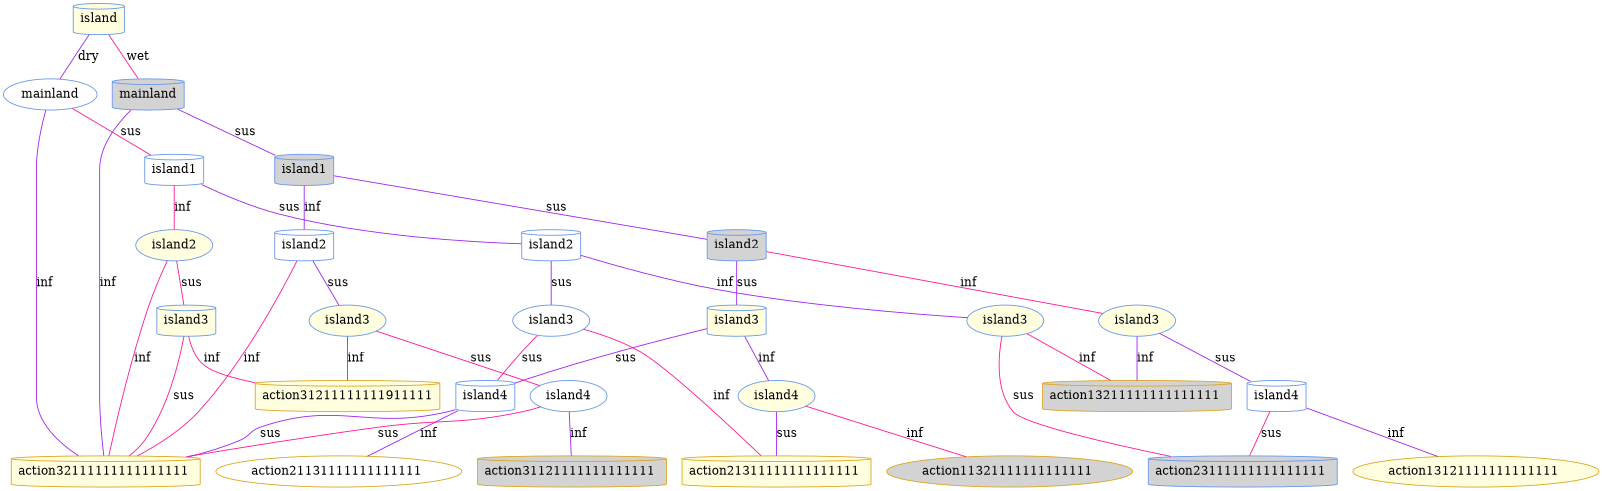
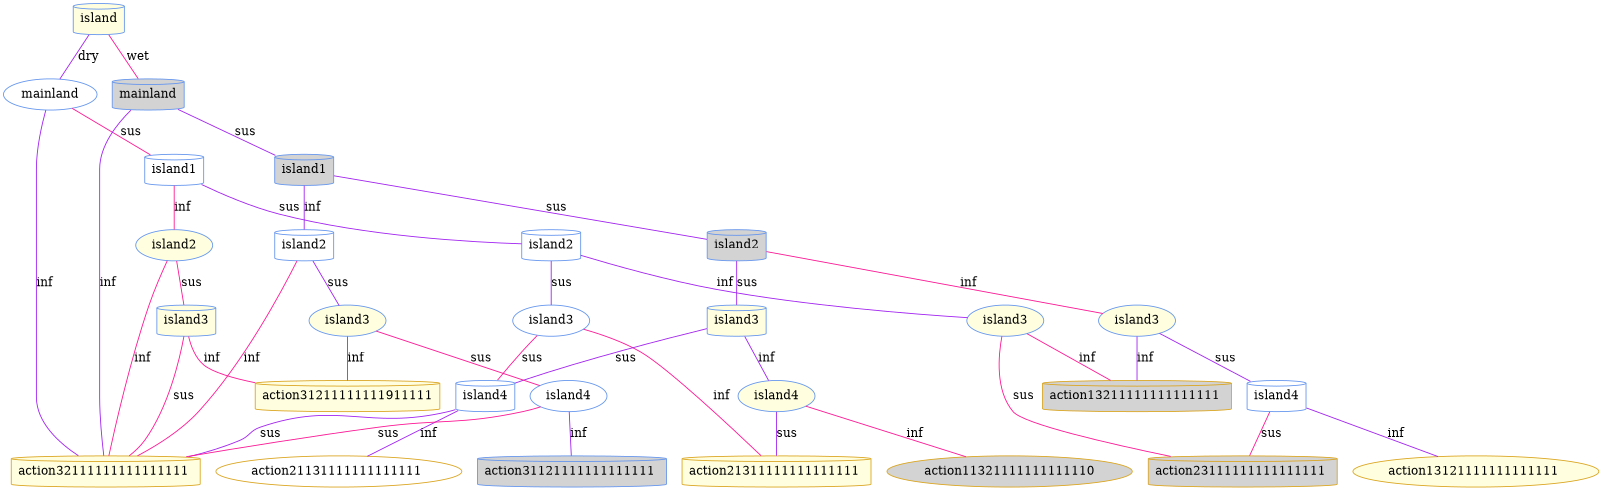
node "action31121111111111111": color goldenrod -> cornflowerblue
node "action11321111111111111": label "action11321111111111111" -> "action11321111111111110"
node "action23111111111111111": color cornflowerblue -> goldenrod
